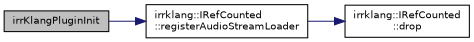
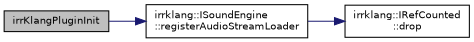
node "irrklang::IRefCounted ::registerAudioStreamLoader": label "irrklang::IRefCounted ::registerAudioStreamLoader" -> "irrklang::ISoundEngine ::registerAudioStreamLoader"
